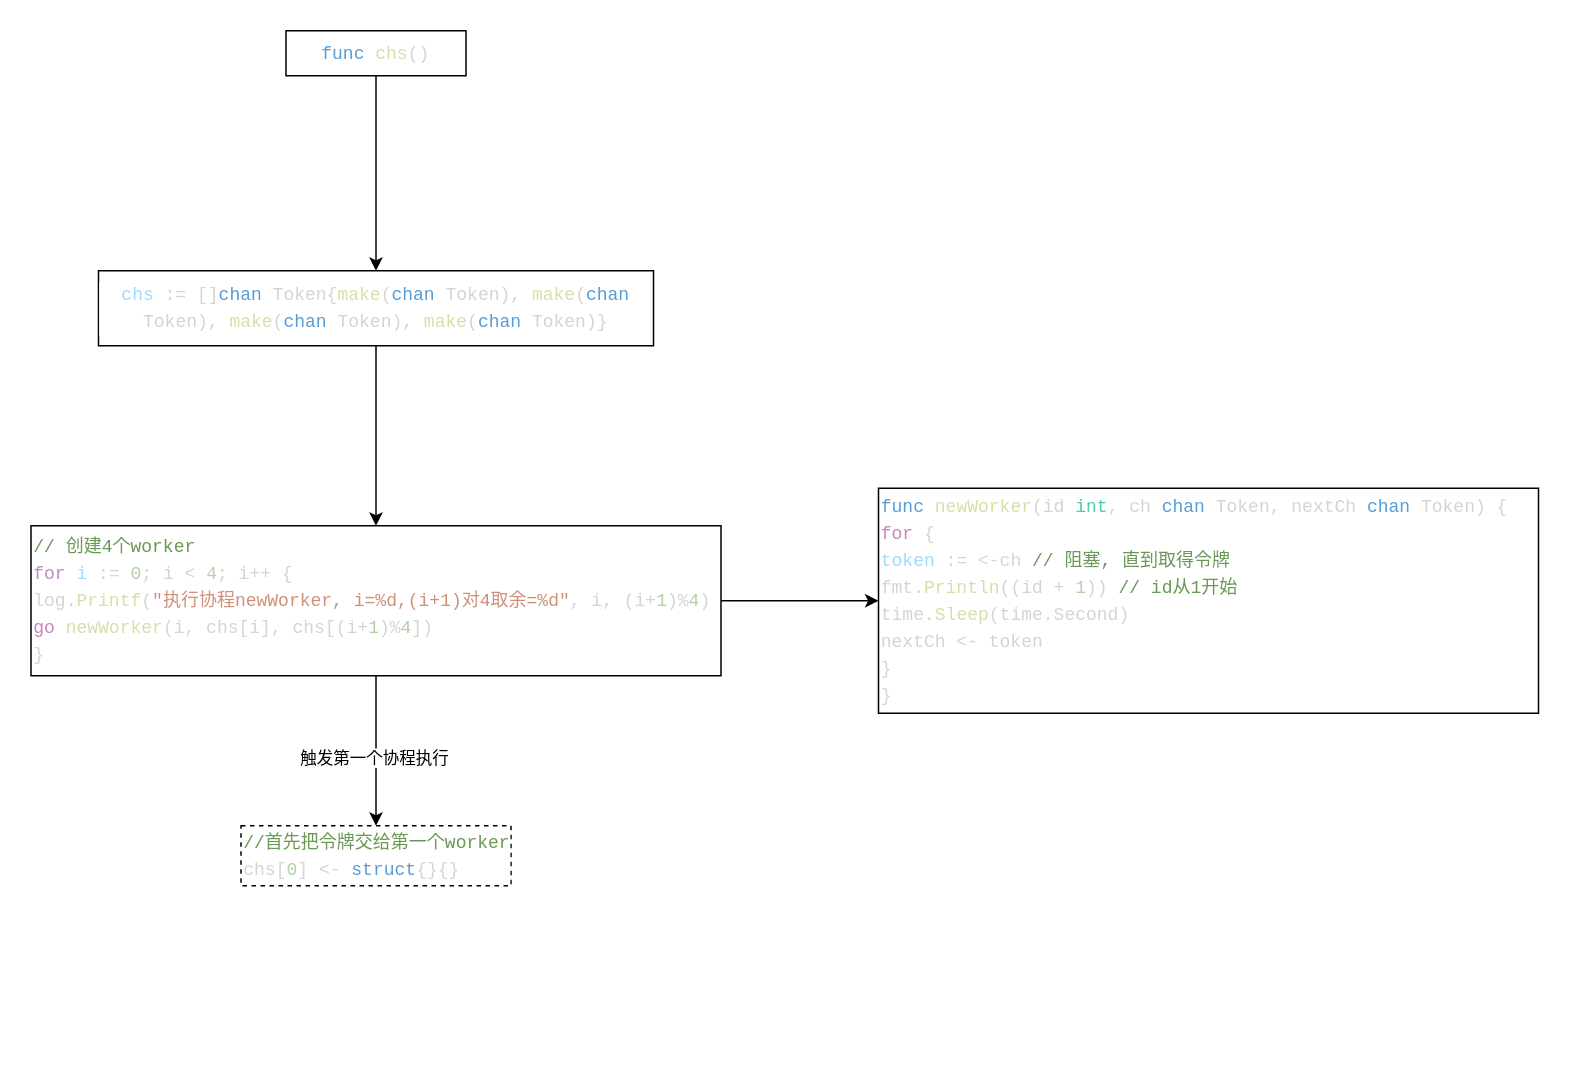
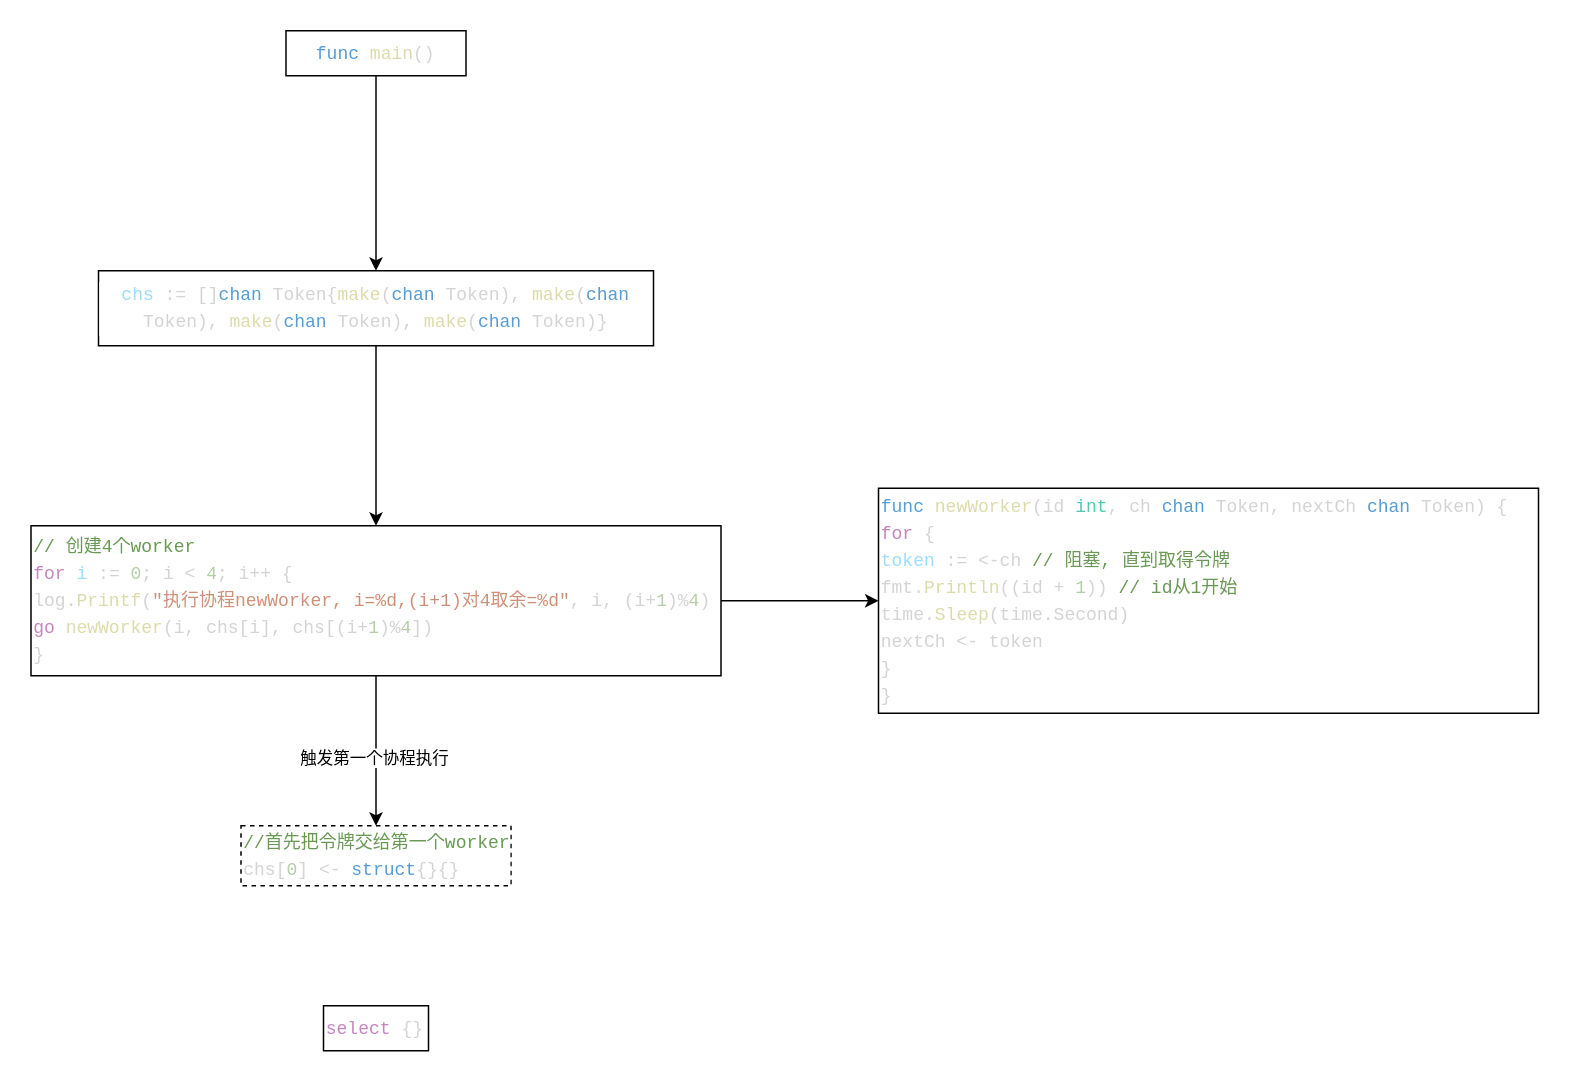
node "func chs()": label "func chs()" -> "func main()"
node "select {}": added
